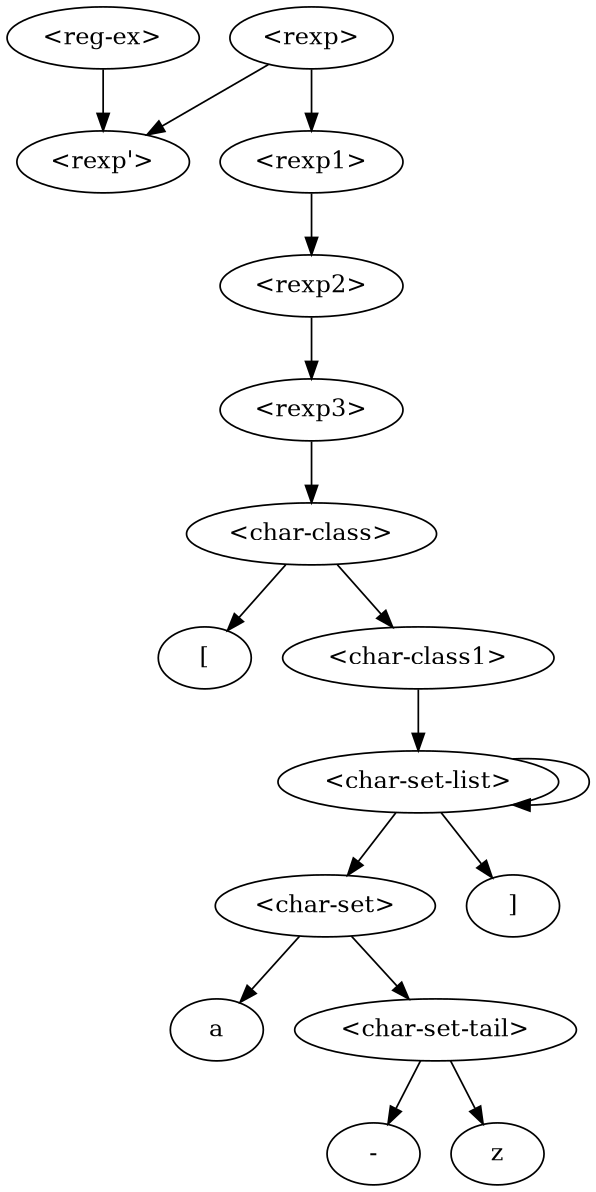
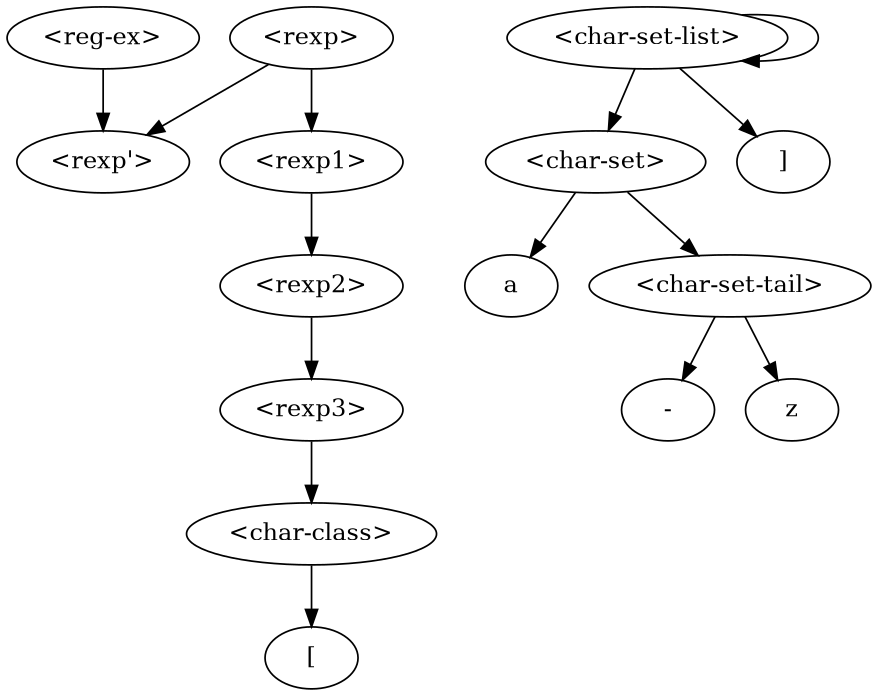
node "<char-class1>": removed
